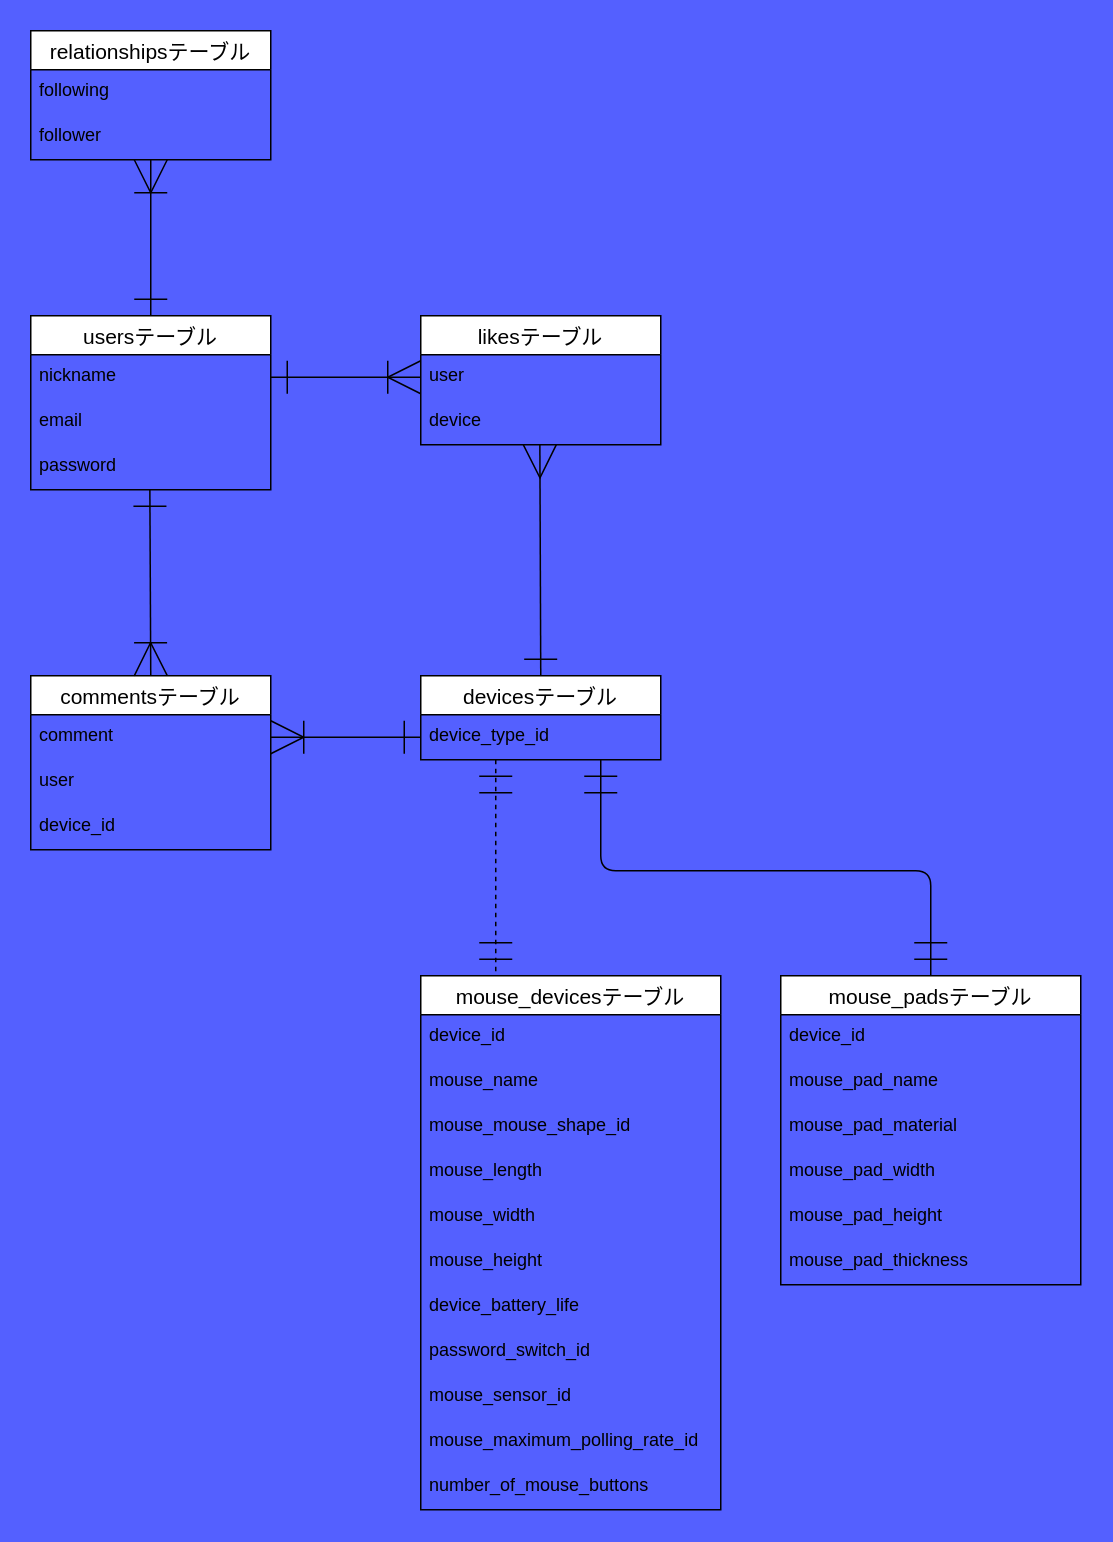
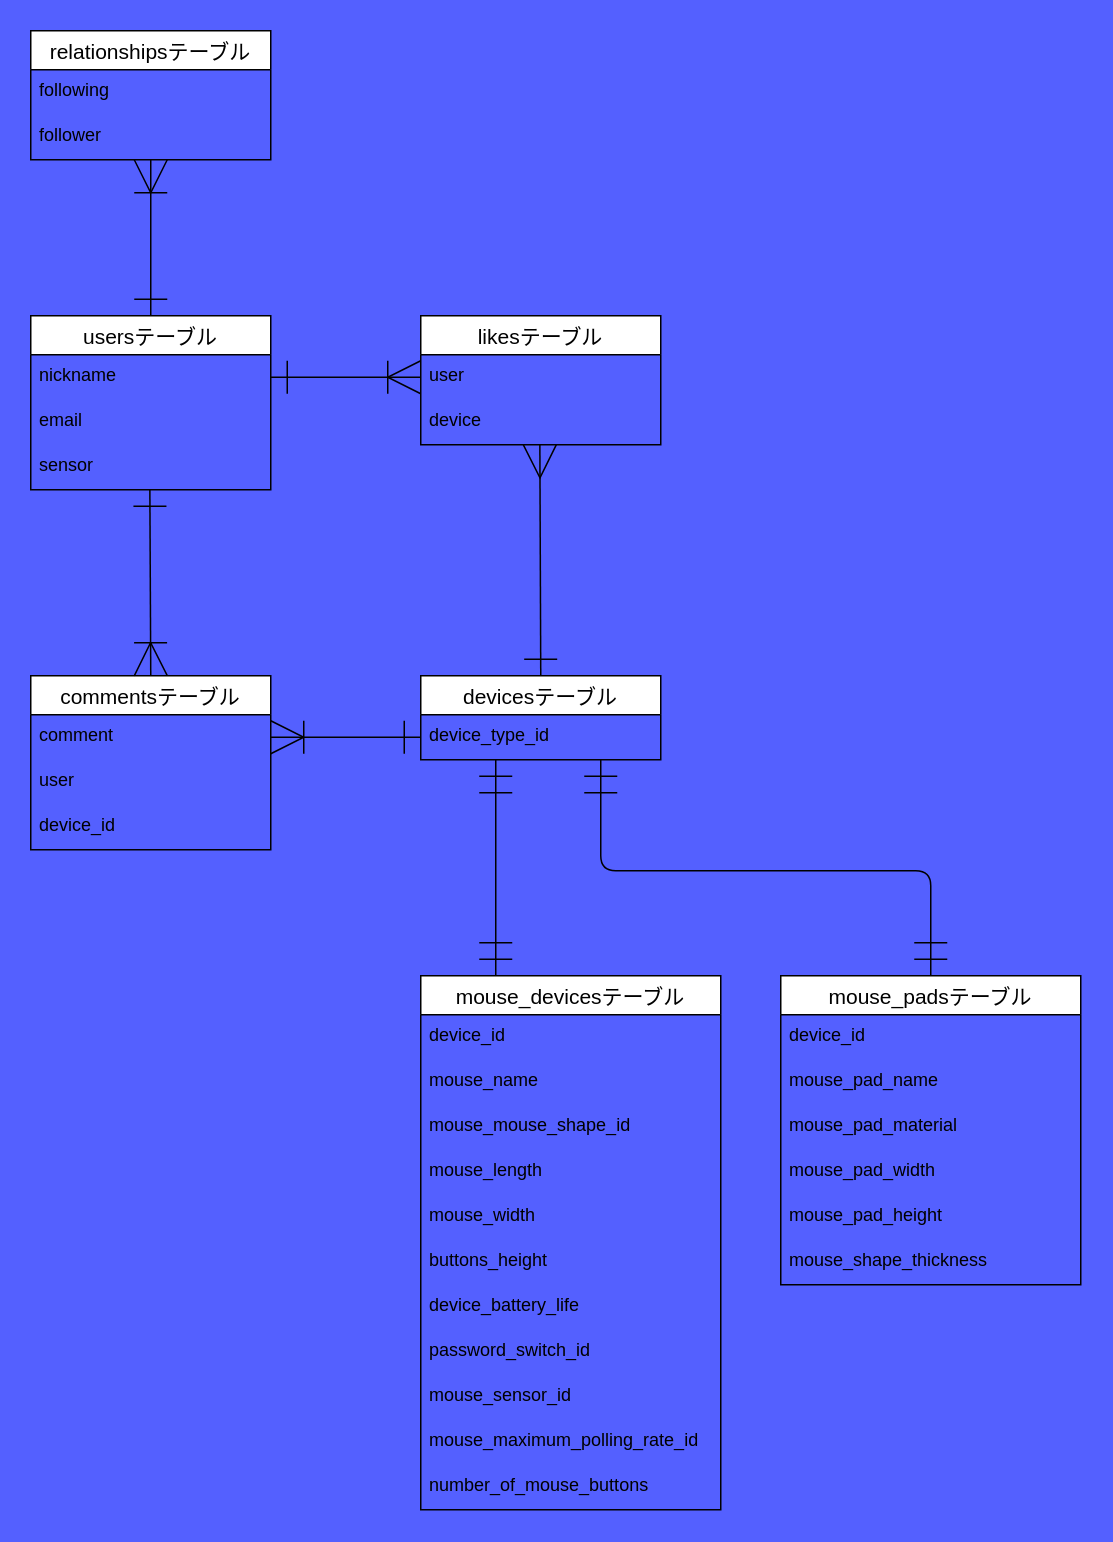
node "password": label "password" -> "sensor"
edge "devicesテーブル" -- "mouse_devicesテーブル": style dashed -> solid
node "mouse_height": label "mouse_height" -> "buttons_height"
node "mouse_pad_thickness": label "mouse_pad_thickness" -> "mouse_shape_thickness"
